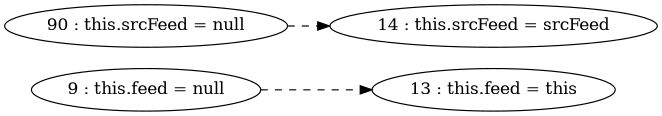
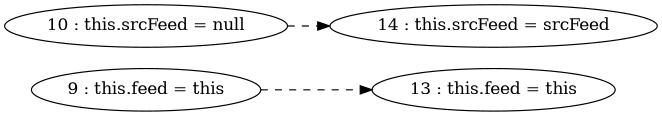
node "90 : this.srcFeed = null": label "90 : this.srcFeed = null" -> "10 : this.srcFeed = null"
node "9 : this.feed = null": label "9 : this.feed = null" -> "9 : this.feed = this"
